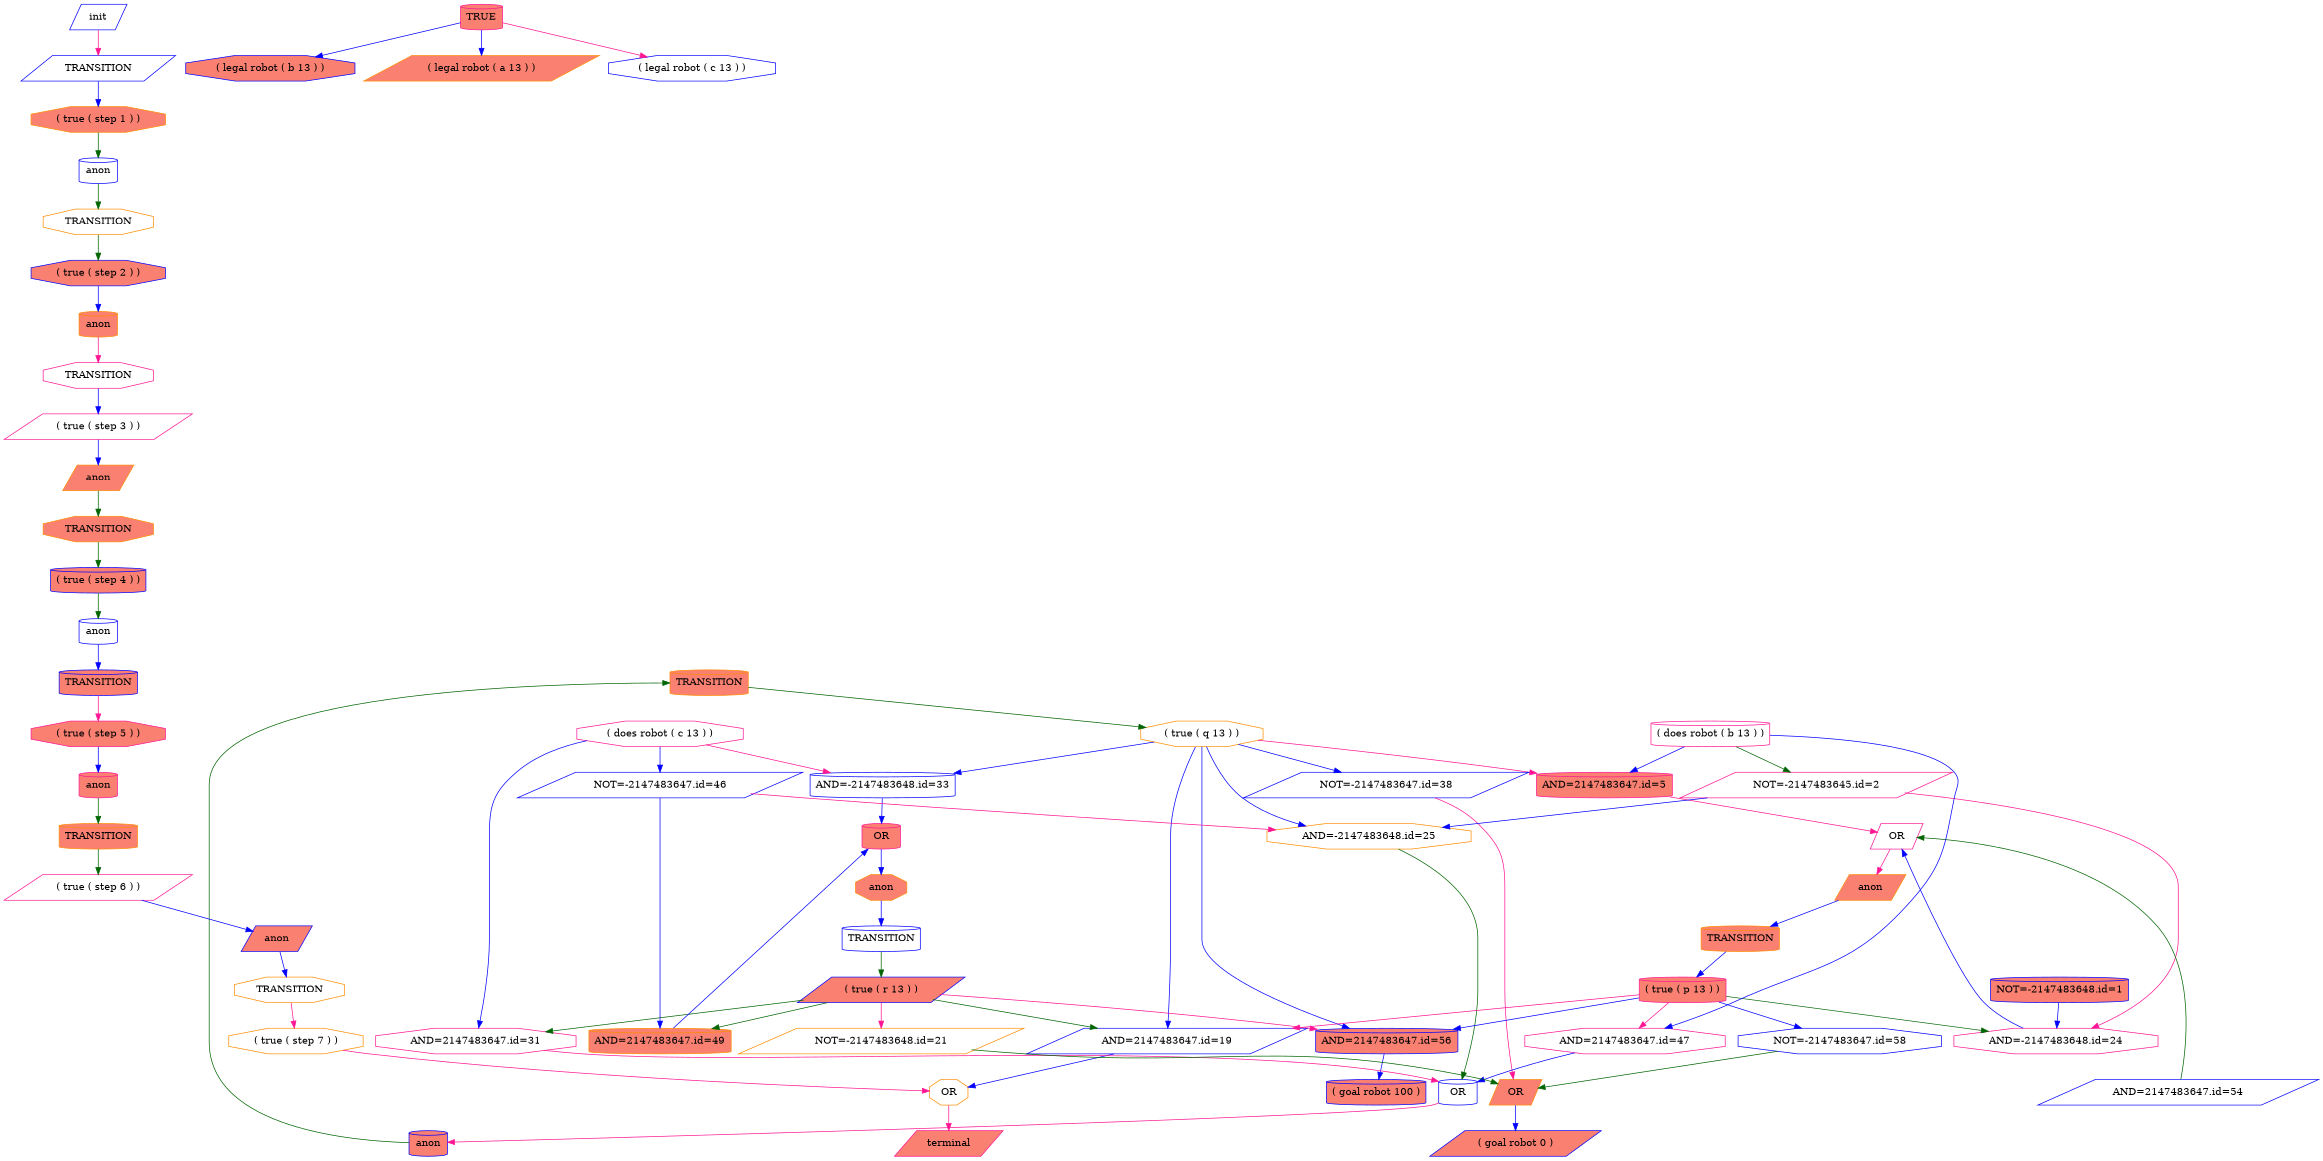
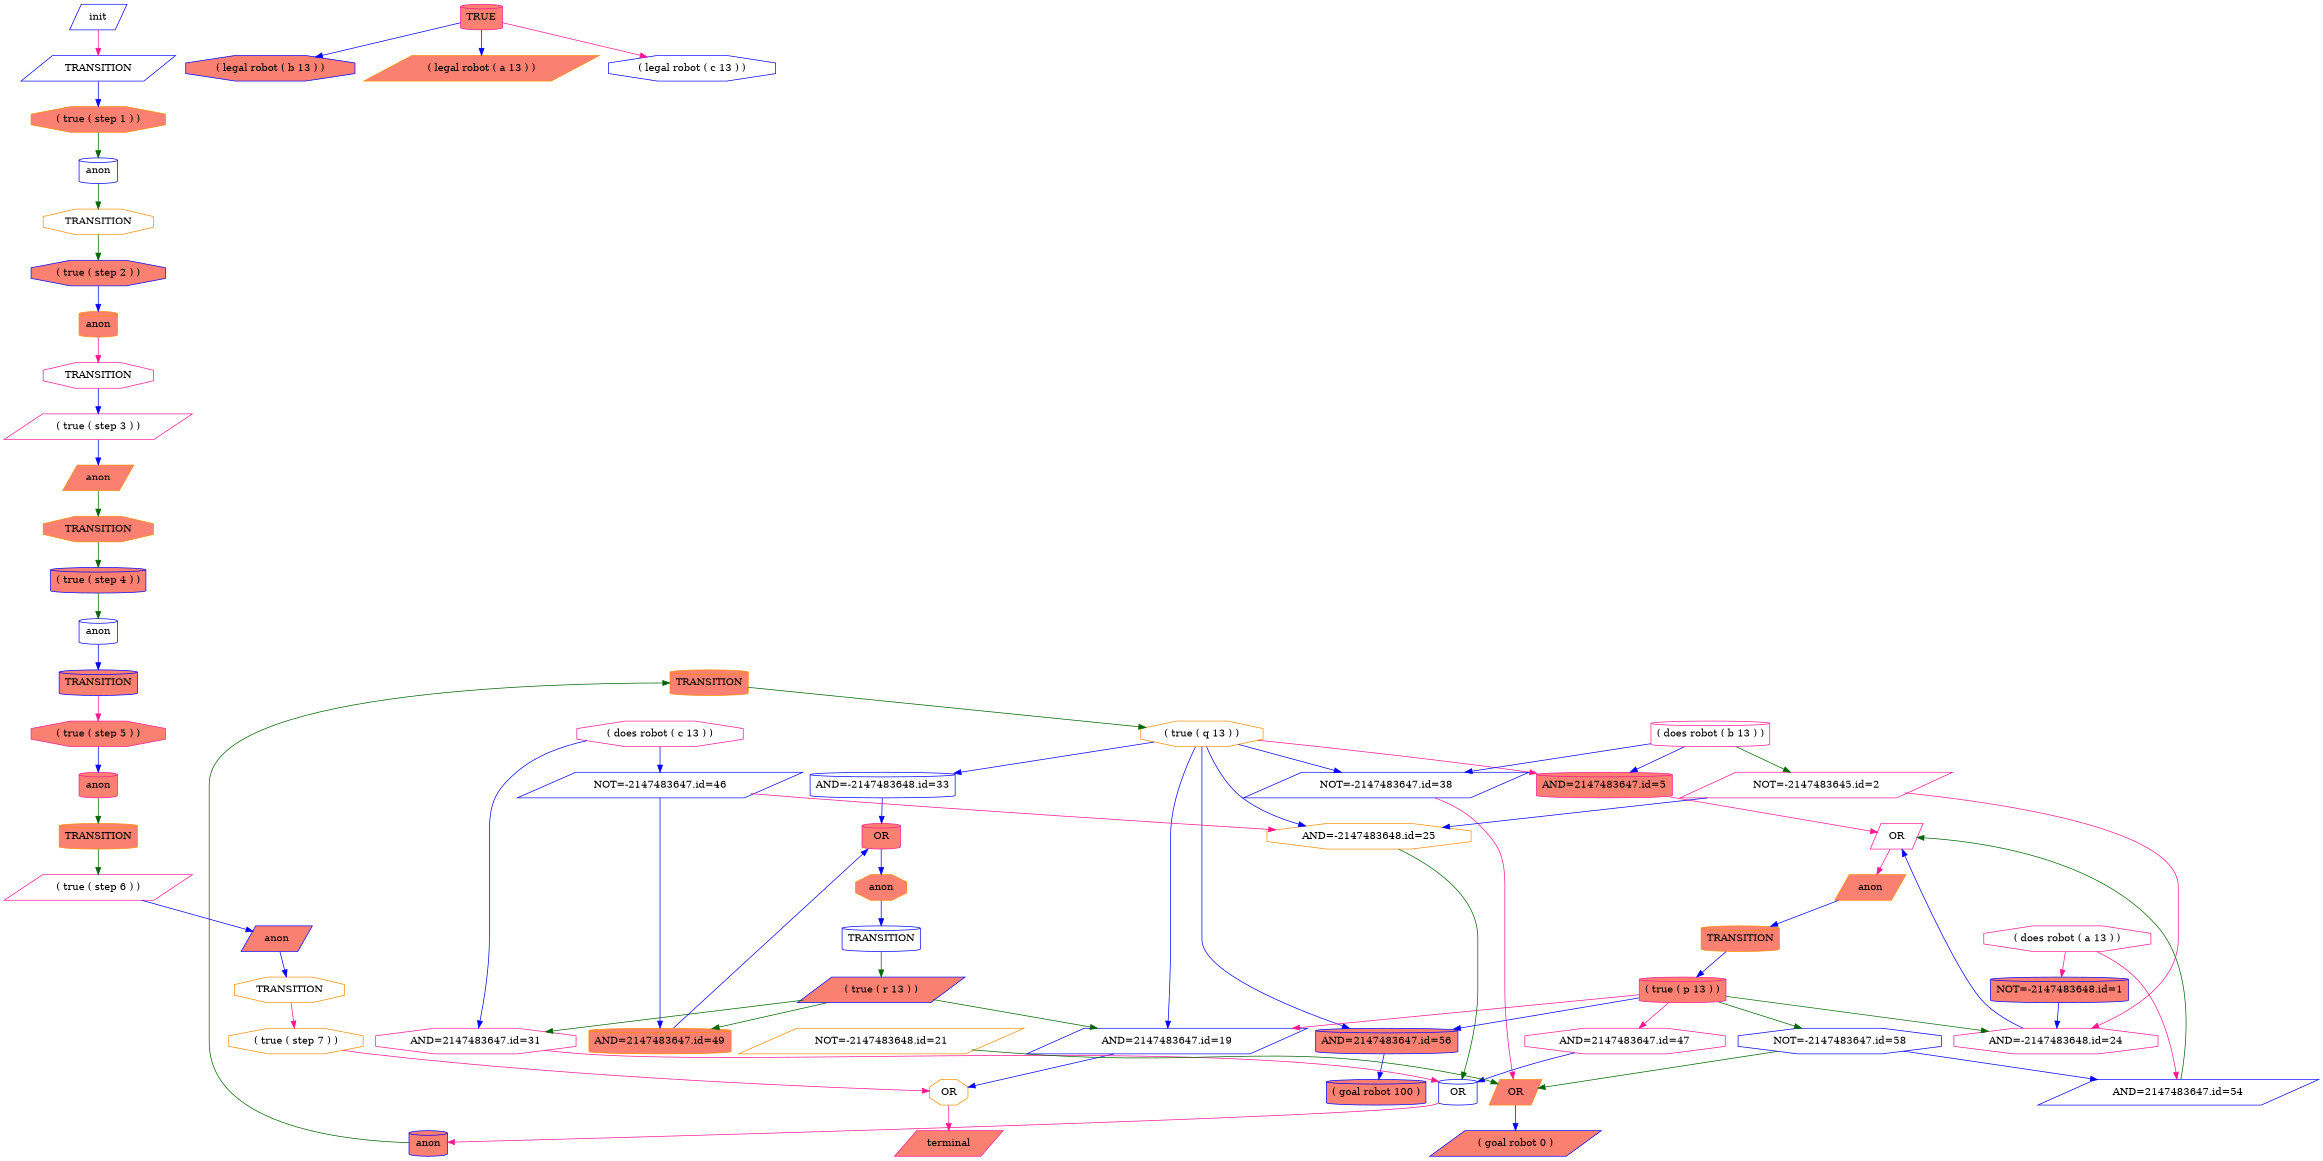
edge "( does robot ( c 13 ) )" -> "AND=-2147483648.id=33": removed
edge "( does robot ( b 13 ) )" -> "AND=2147483647.id=47": now "( does robot ( b 13 ) )" -> "NOT=-2147483647.id=38"
node "( does robot ( a 13 ) )": added
edge "( true ( r 13 ) )" -> "AND=2147483647.id=56": removed
edge "( true ( r 13 ) )" -> "NOT=-2147483648.id=21": removed
edge "( true ( p 13 ) )" -> "NOT=-2147483647.id=58": color blue -> darkgreen
edge "NOT=-2147483647.id=58" -> "AND=2147483647.id=54": added
